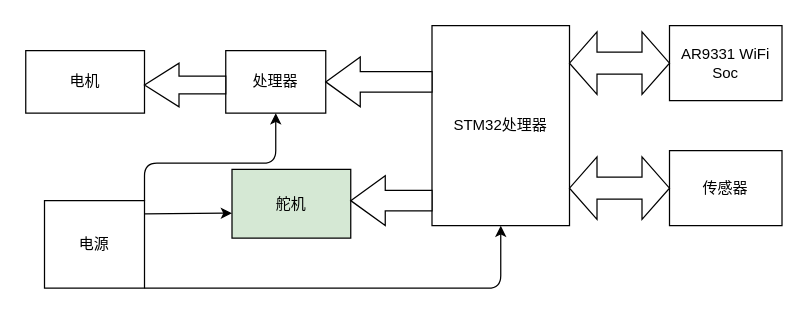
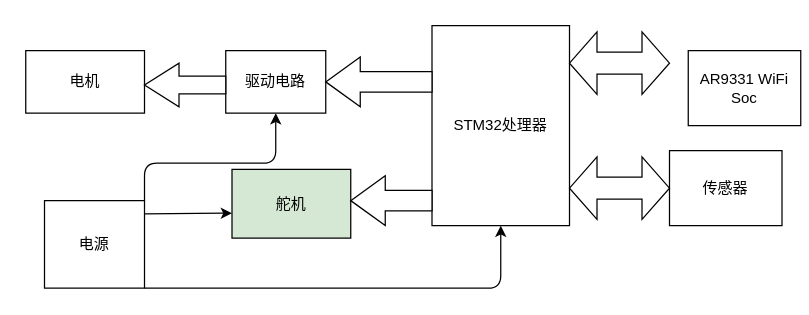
node "AR9331 WiFi Soc": moved (726, 63) -> (744, 88)
node "处理器": label "处理器" -> "驱动电路"
